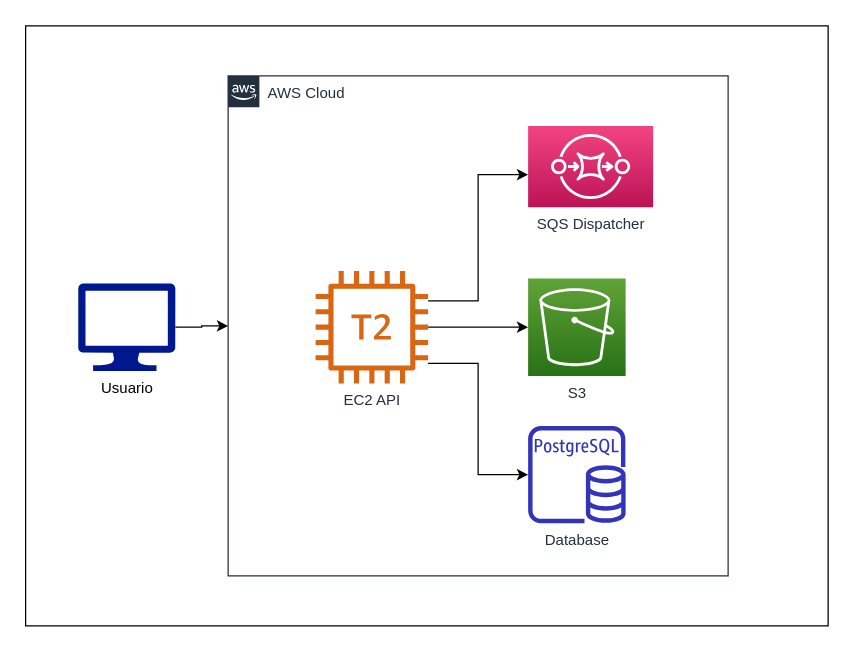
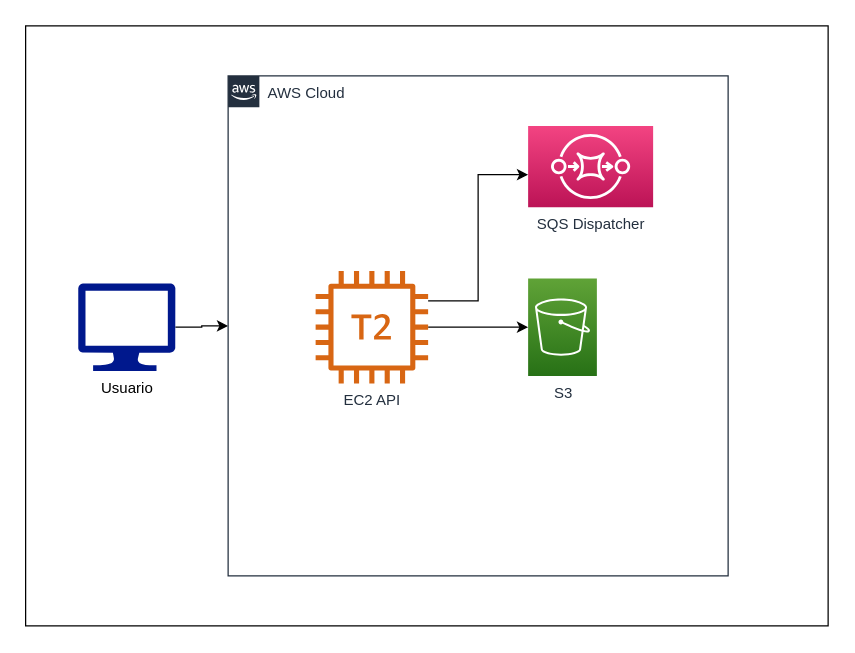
node "S3": size 98x98 -> 69x98
edge "EC2 API" -> "Database": removed
node "Database": removed
